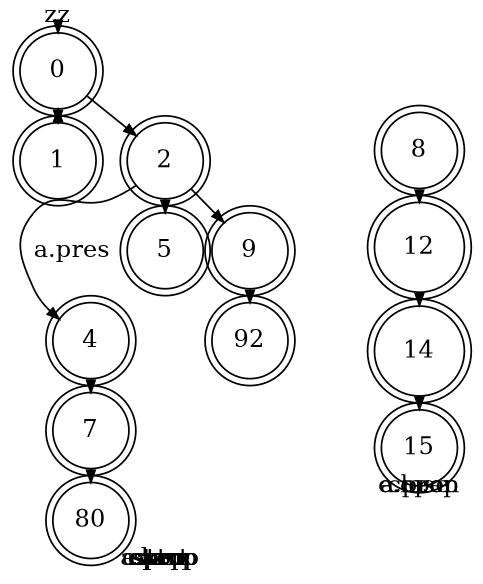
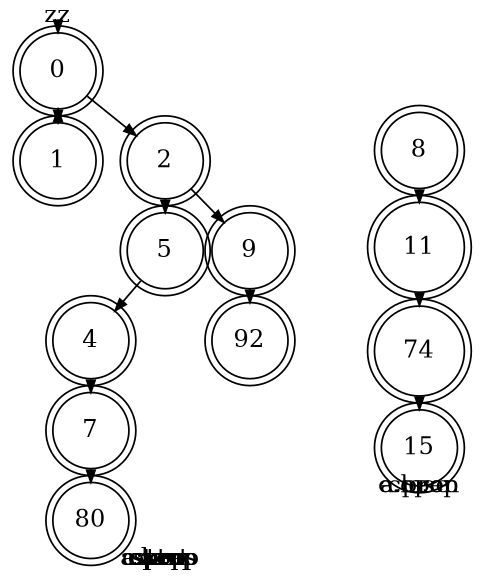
edge "2" -> "4": now "5" -> "4"
node "12": label "12" -> "11"
node "14": label "14" -> "74"
